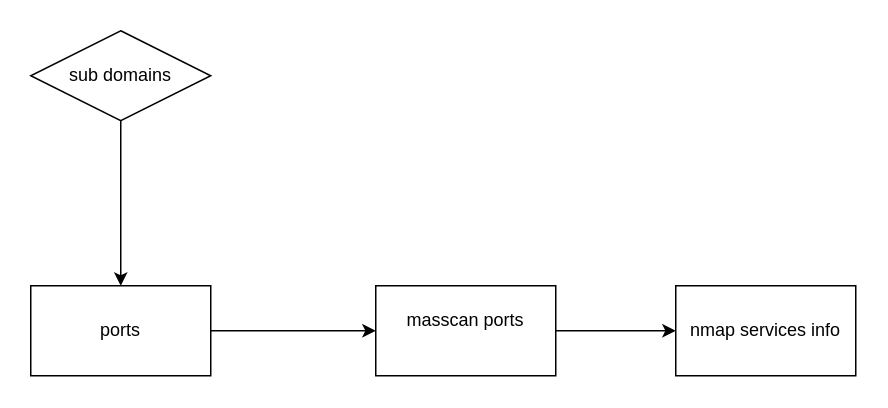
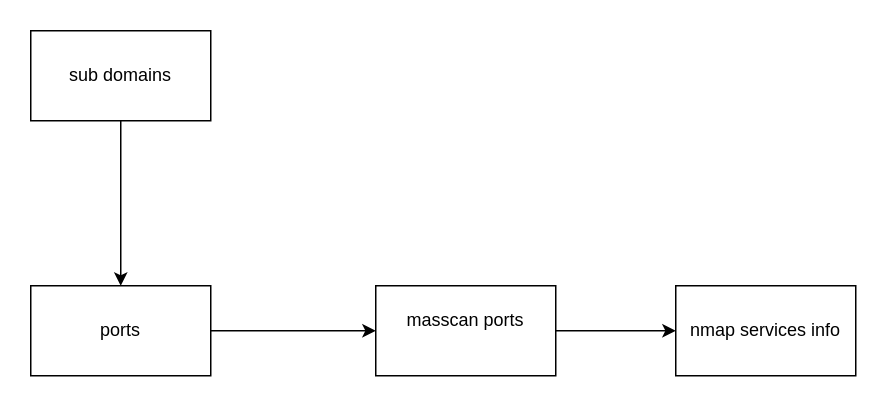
node "sub domains": shape diamond -> rectangle
